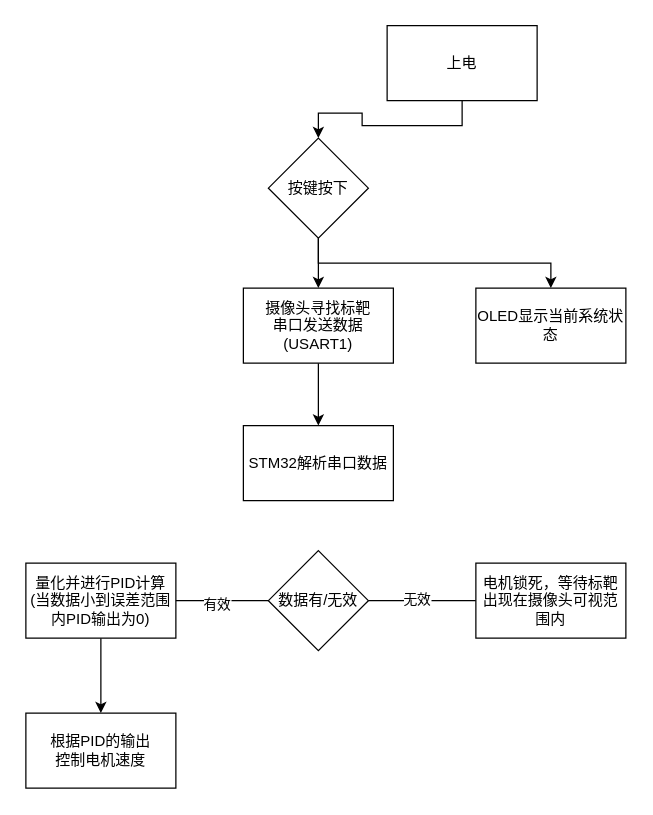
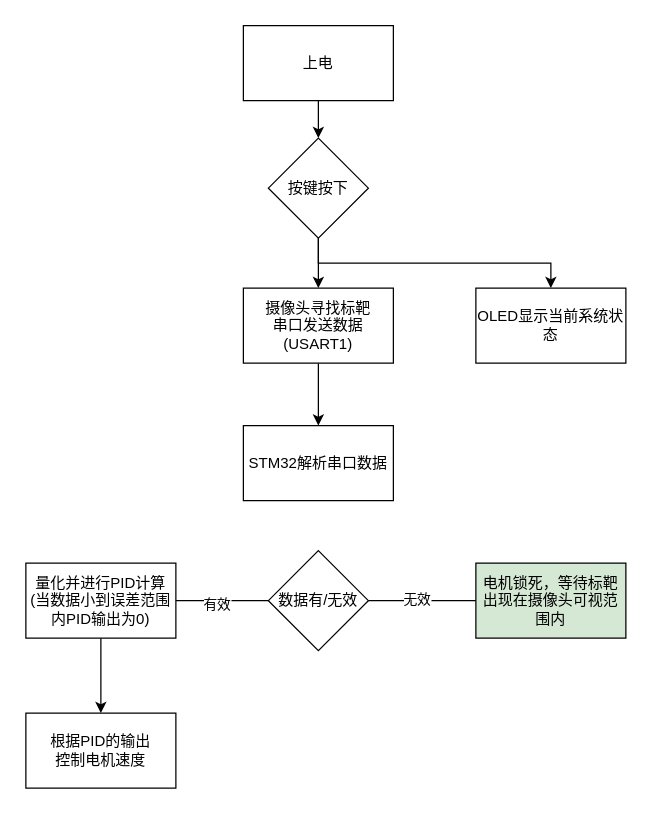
node "上电": moved (462, 63) -> (318, 63)
node "电机锁死，等待标靶出现在摄像头可视范围内": fillcolor #ffffff -> #d5e8d4
